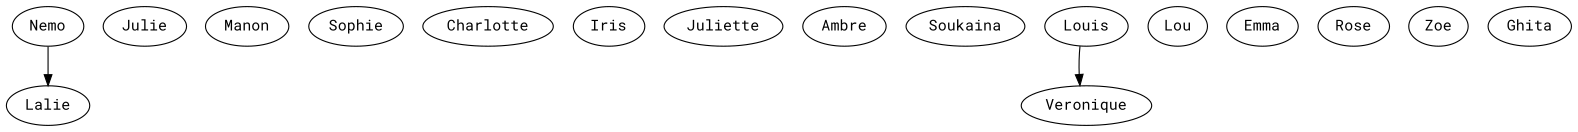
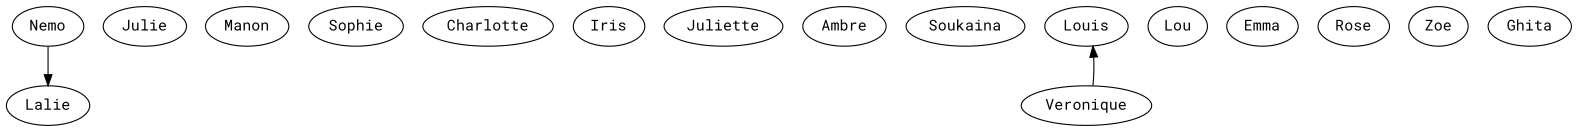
edge "Louis" -> "Veronique": reversed
